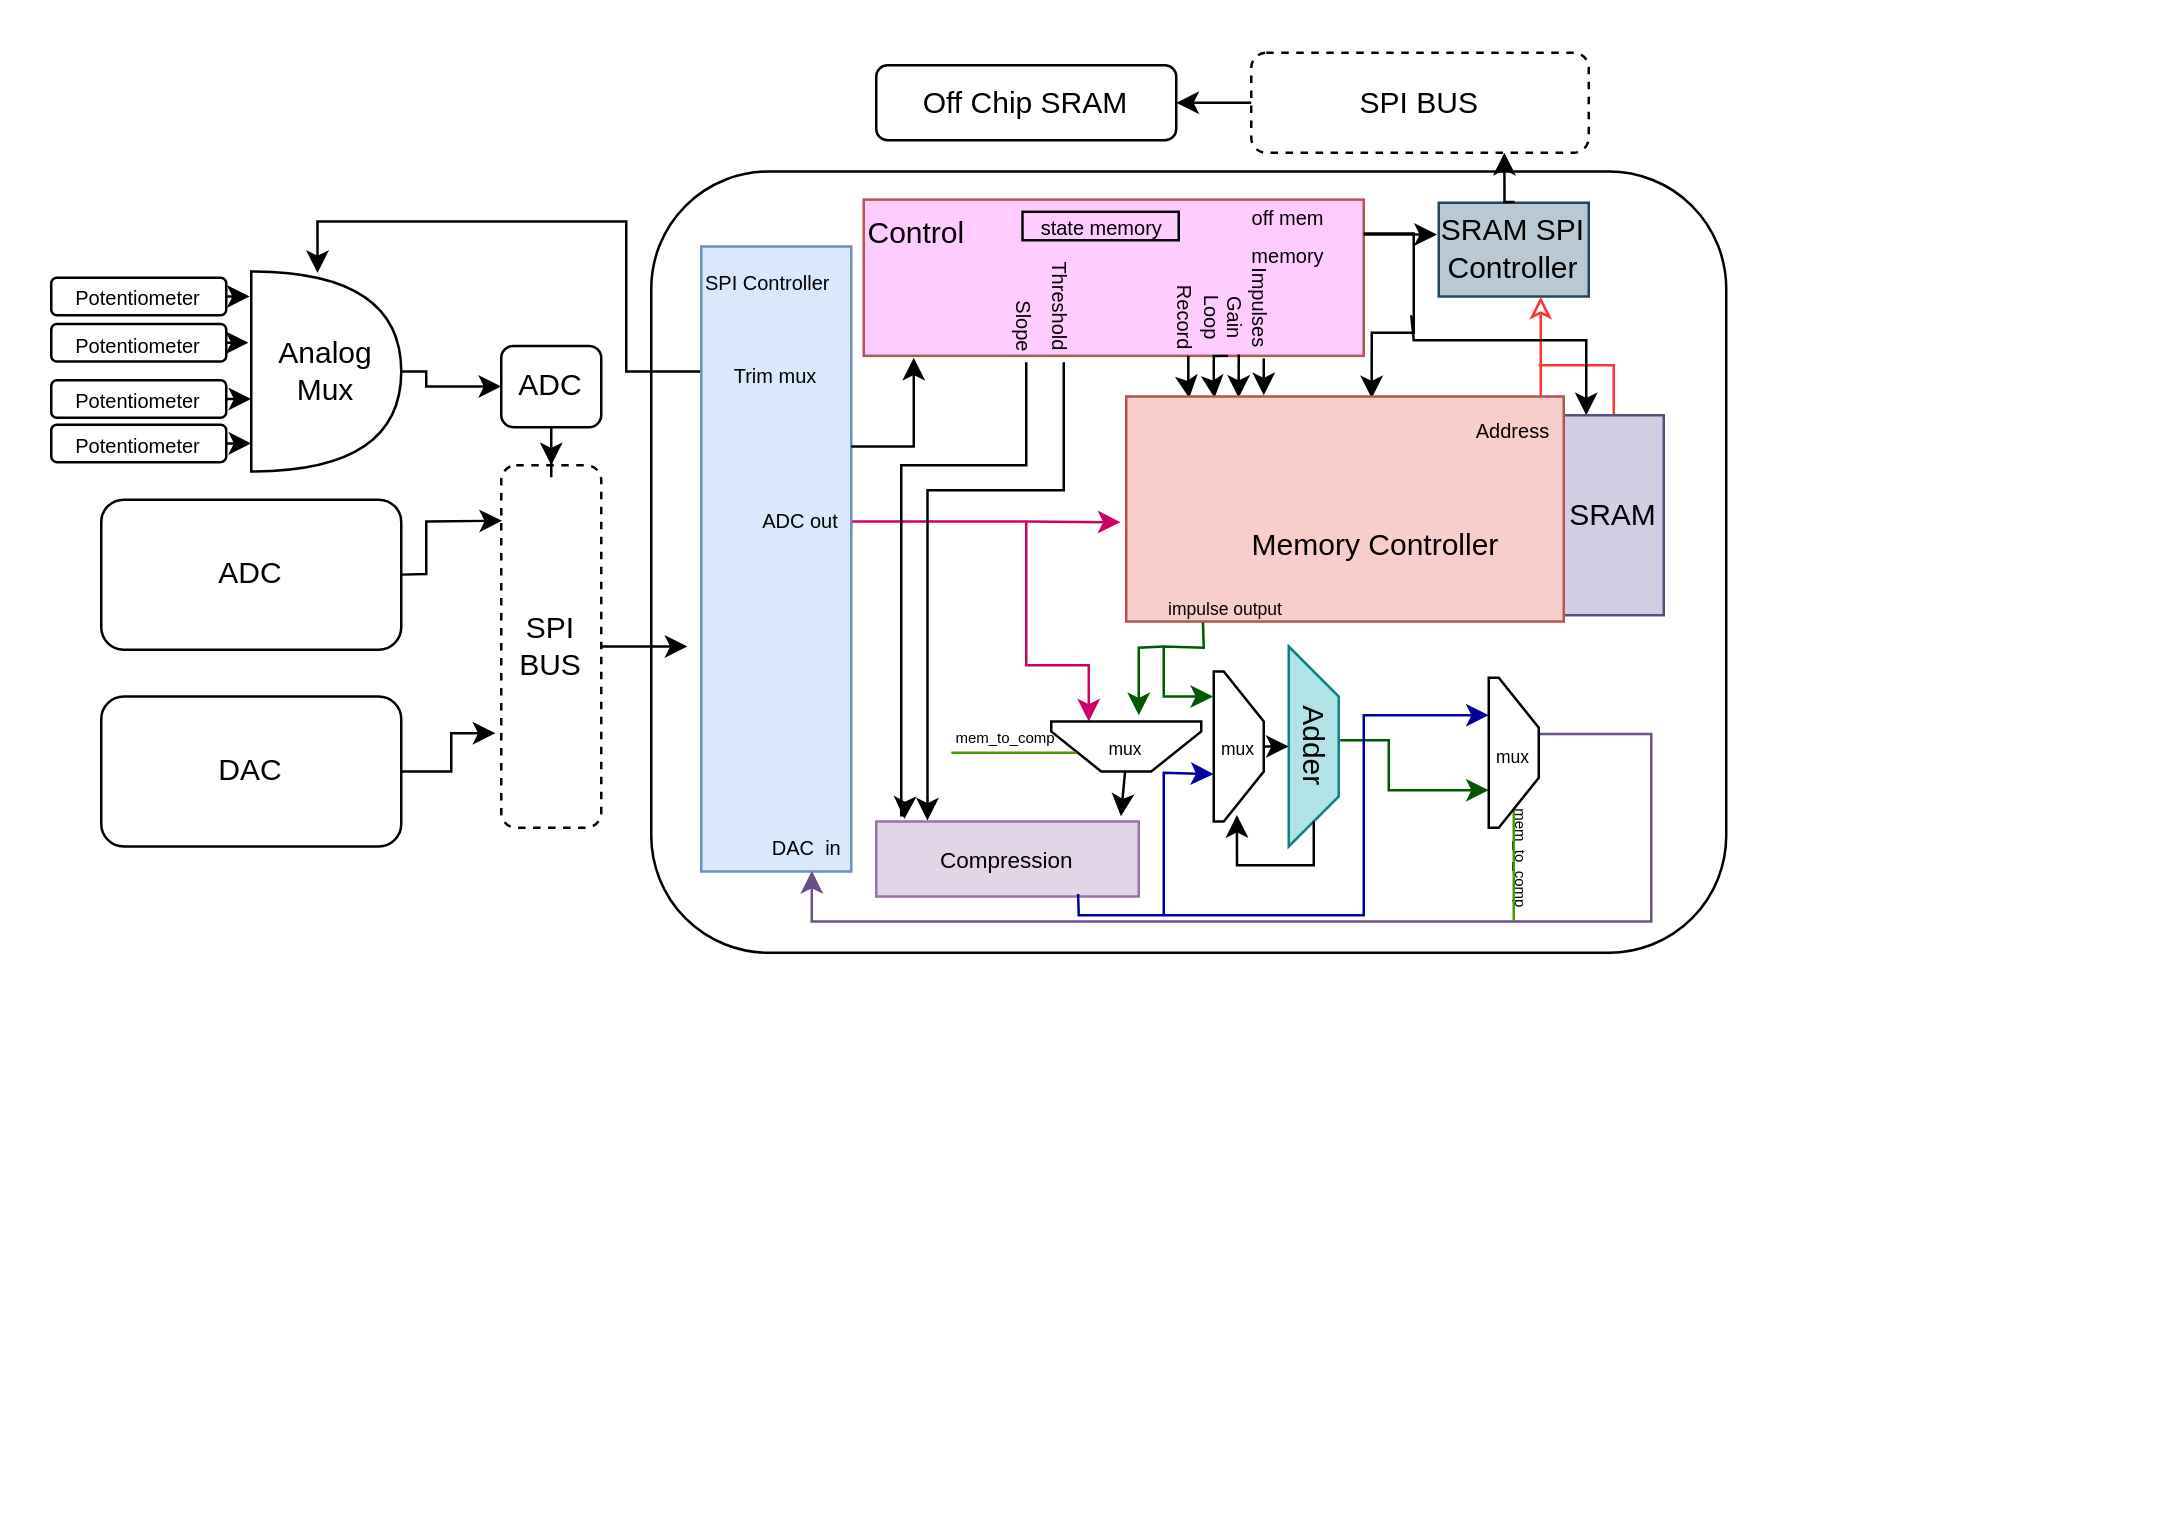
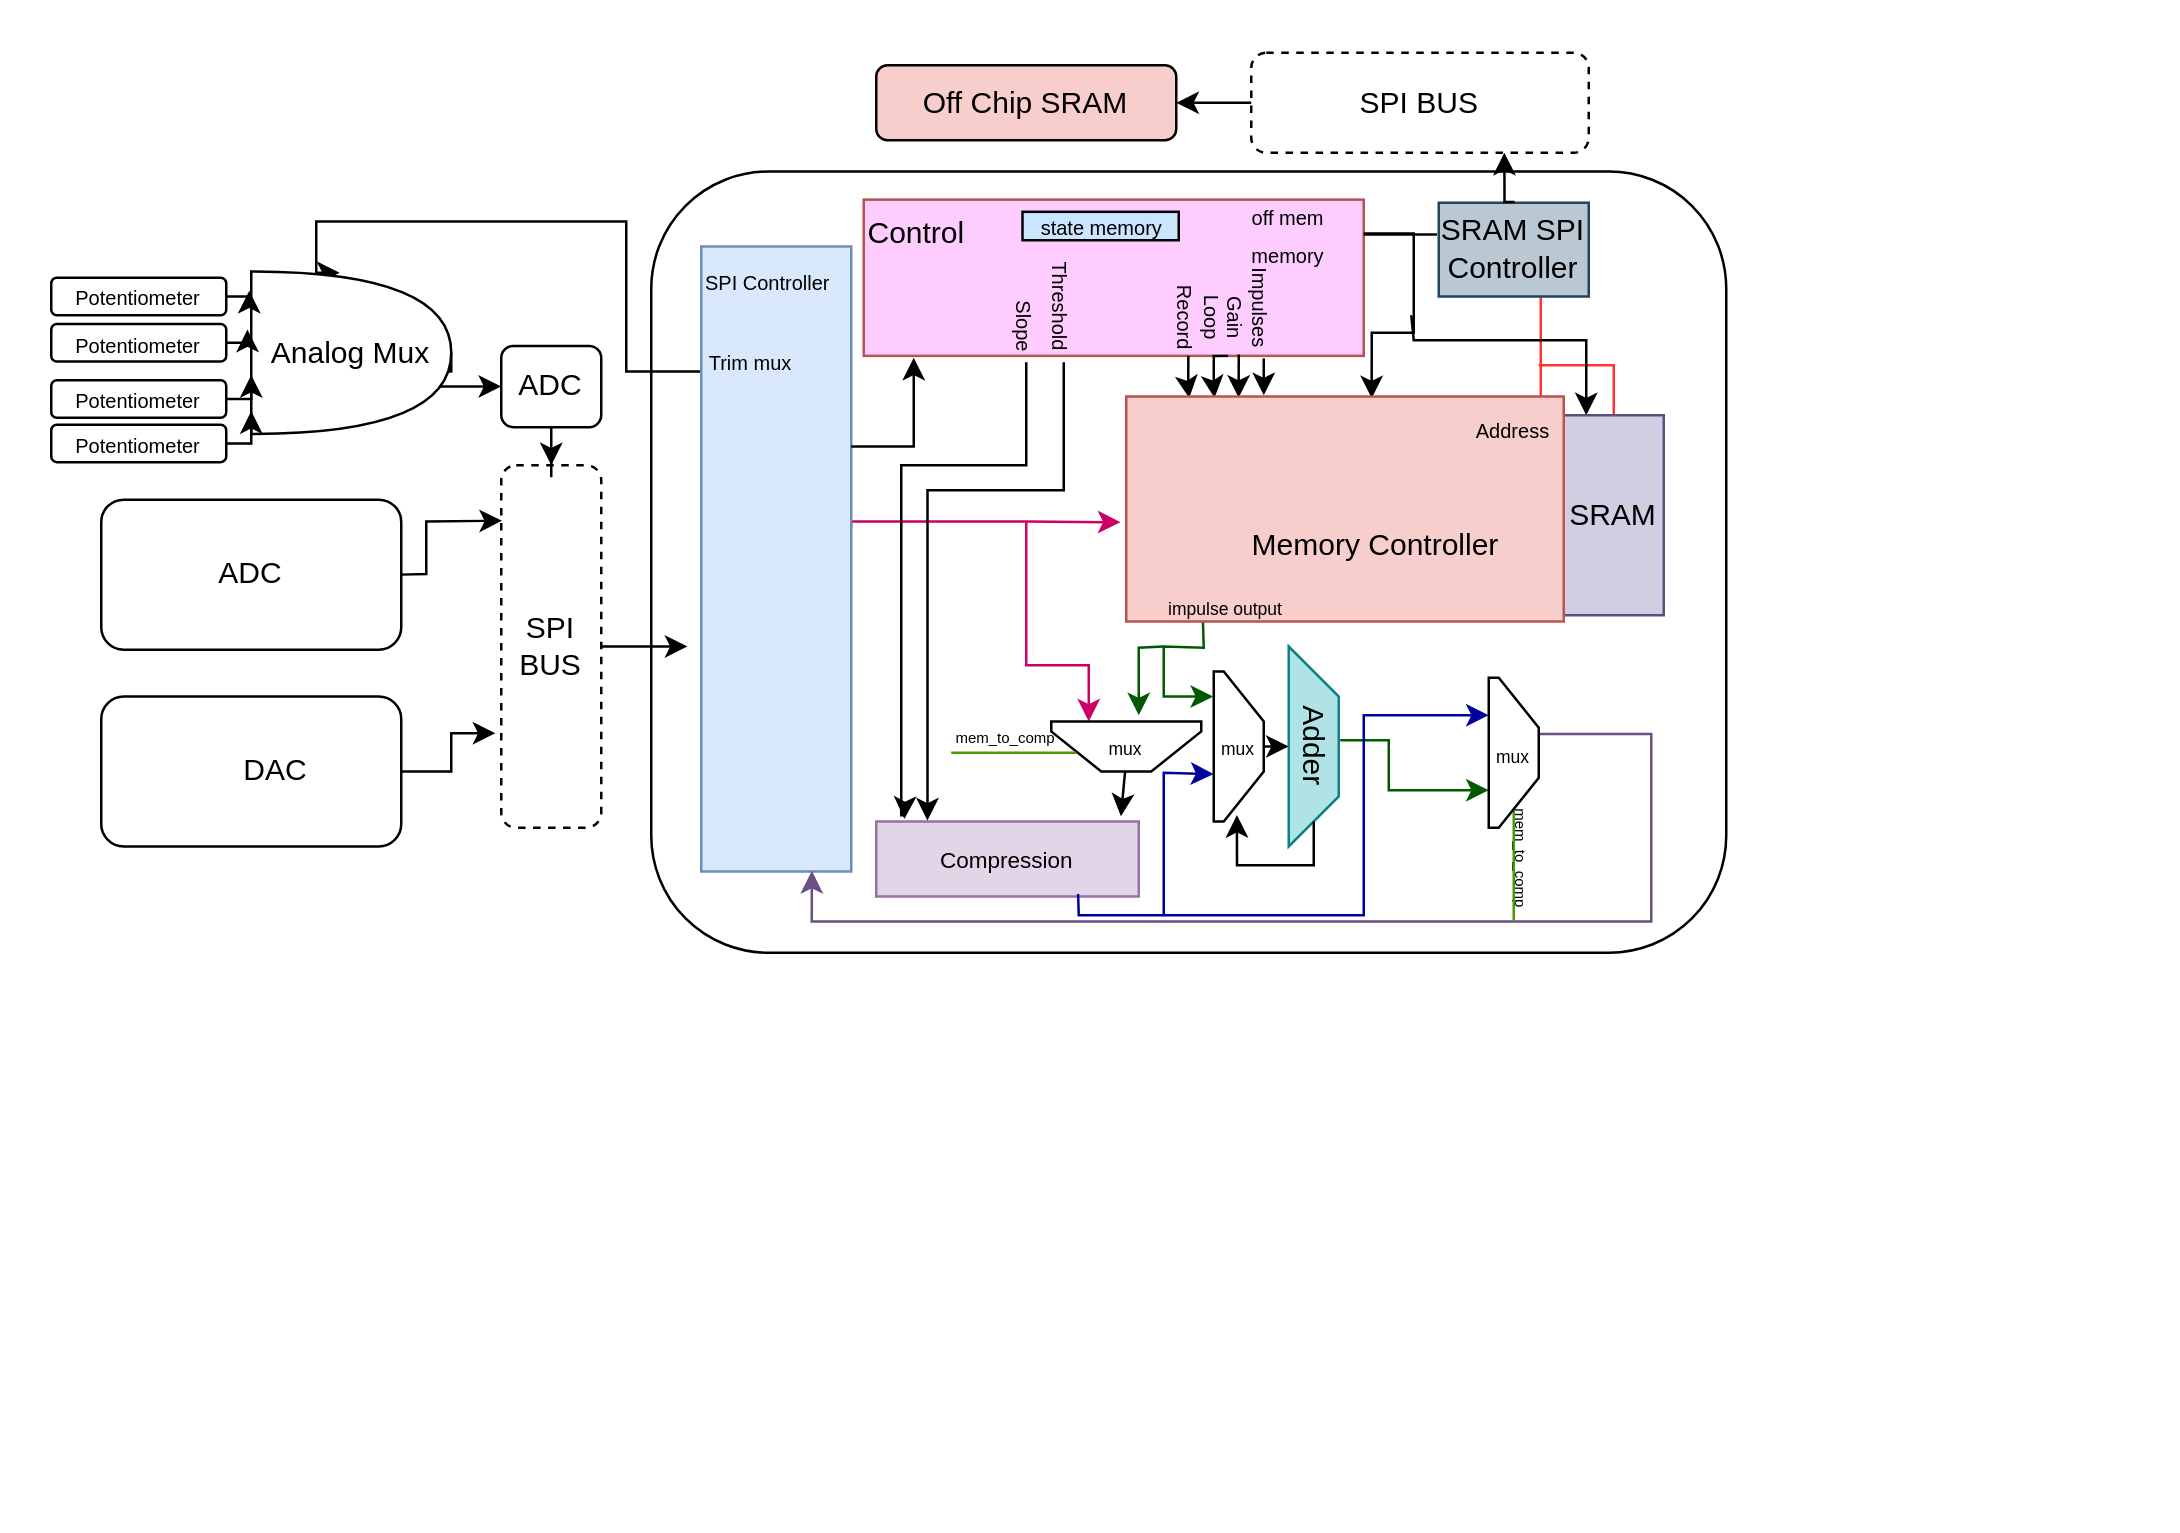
node "Off Chip SRAM": fillcolor #ffffff -> #f8cecc
node "state memory": fillcolor #ffccff -> #cce5ff
edge "off mem memory" -> "SRAM SPI Controller": arrowhead classic -> none
edge "Memory Controller" -> "SRAM SPI Controller": arrowhead classic -> none
node "Analog Mux": size 150x200 -> 200x163
node "Trim mux": moved (776, 374) -> (751, 361)
node "ADC out": removed
node "DAC": moved (251, 771) -> (276, 771)
node "DAC in": removed
